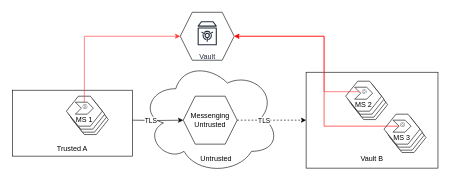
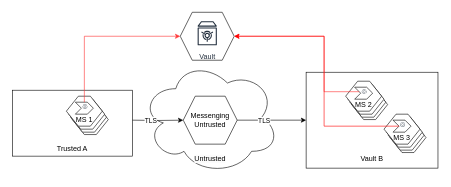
edge "Messenging Untrusted" -> "Vault B": style dashed -> solid
node "Untrusted": moved (216, 159) -> (210, 159)
